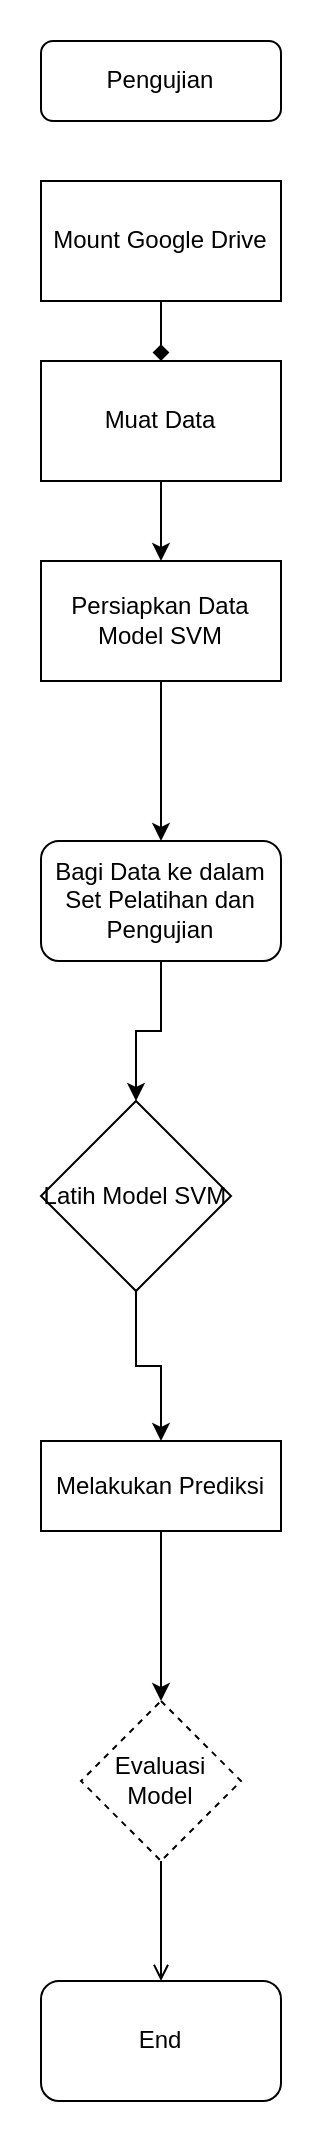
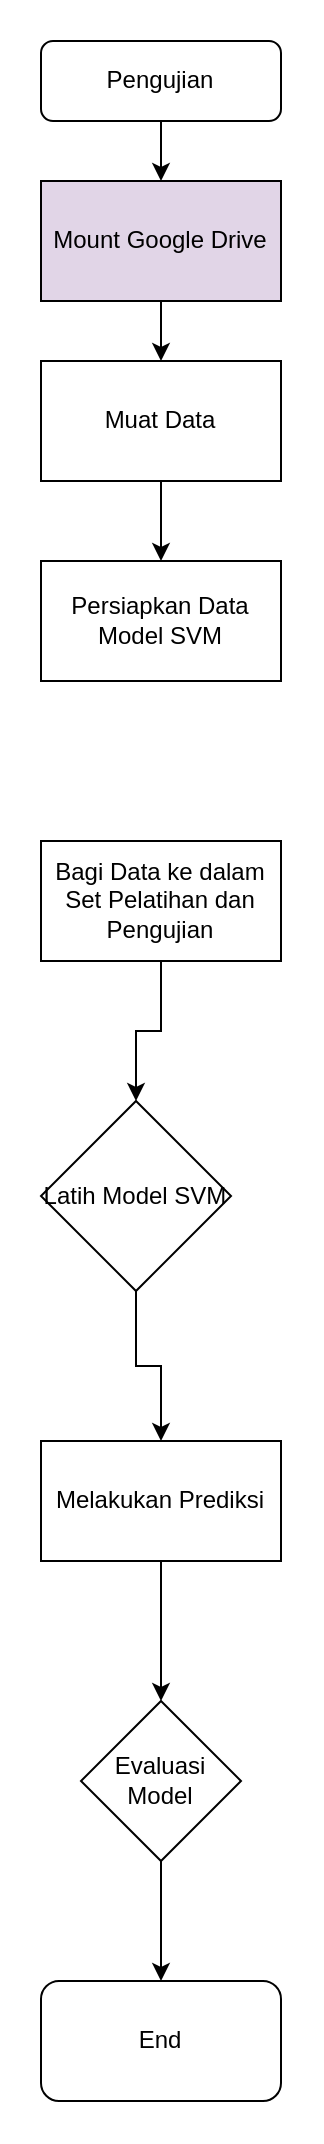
edge "Pengujian" -> "Mount Google Drive": added
node "Mount Google Drive": fillcolor #ffffff -> #e1d5e7
edge "Mount Google Drive" -> "Muat Data": arrowhead diamond -> classic
edge "Persiapkan Data Model SVM" -> "Bagi Data ke dalam Set Pelatihan dan Pengujian": removed
node "Bagi Data ke dalam Set Pelatihan dan Pengujian": shape rounded rectangle -> rectangle
node "Melakukan Prediksi": size 240x90 -> 240x120
node "Evaluasi Model": style dashed -> solid
edge "Evaluasi Model" -> "End": arrowhead open -> classic
